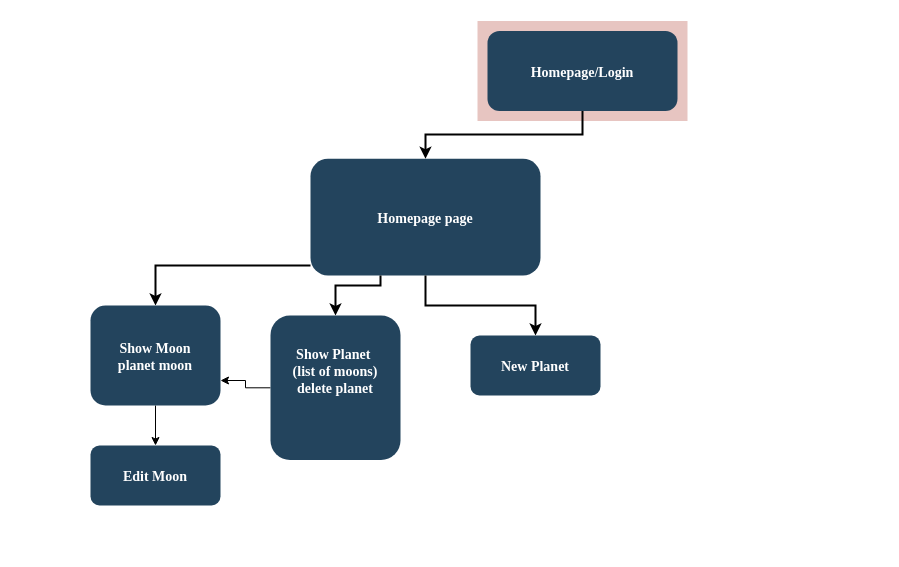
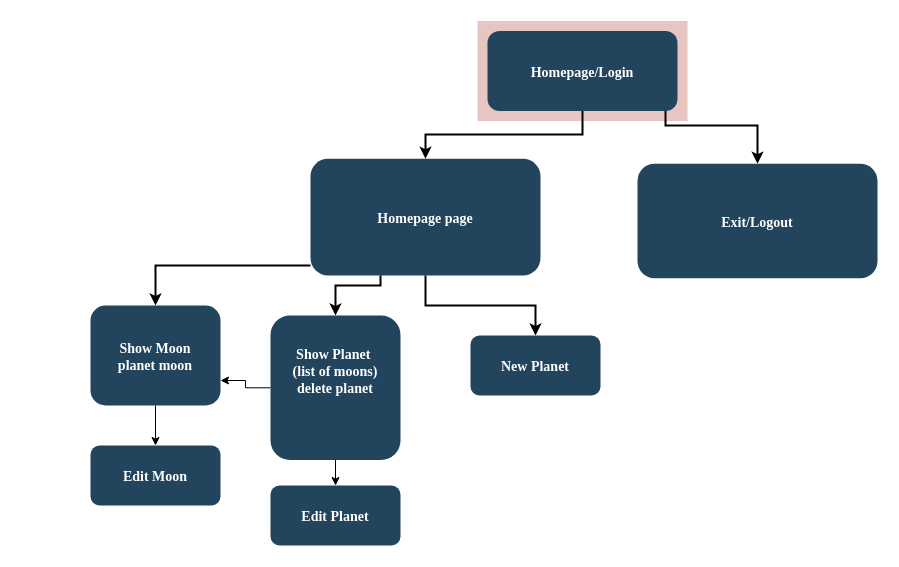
edge "Homepage/Login" -> "Exit/Logout": added
node "Exit/Logout": added
edge "Show Planet (list of moons) delete planet" -> "Edit Planet": added
node "Edit Planet": added
